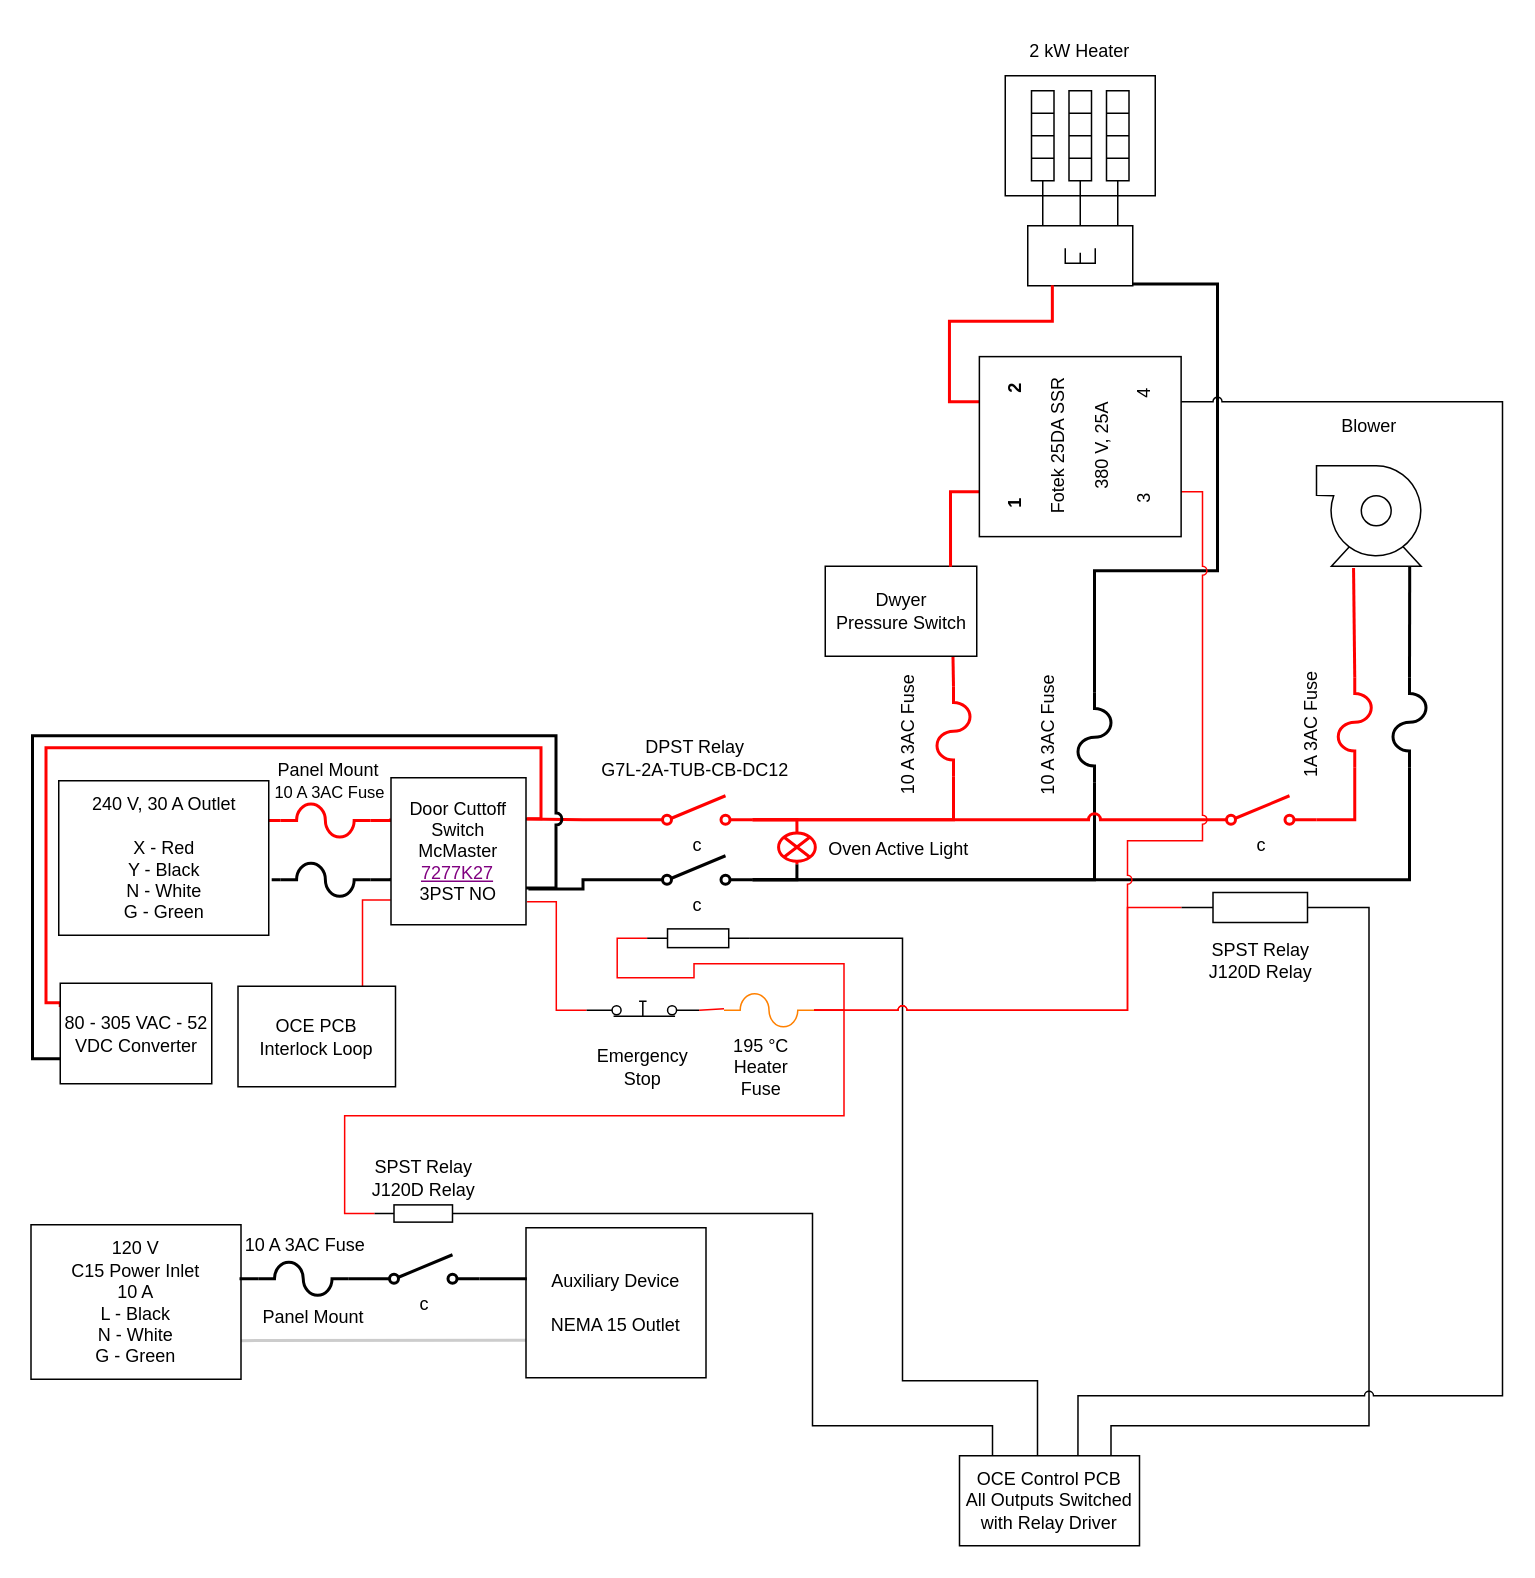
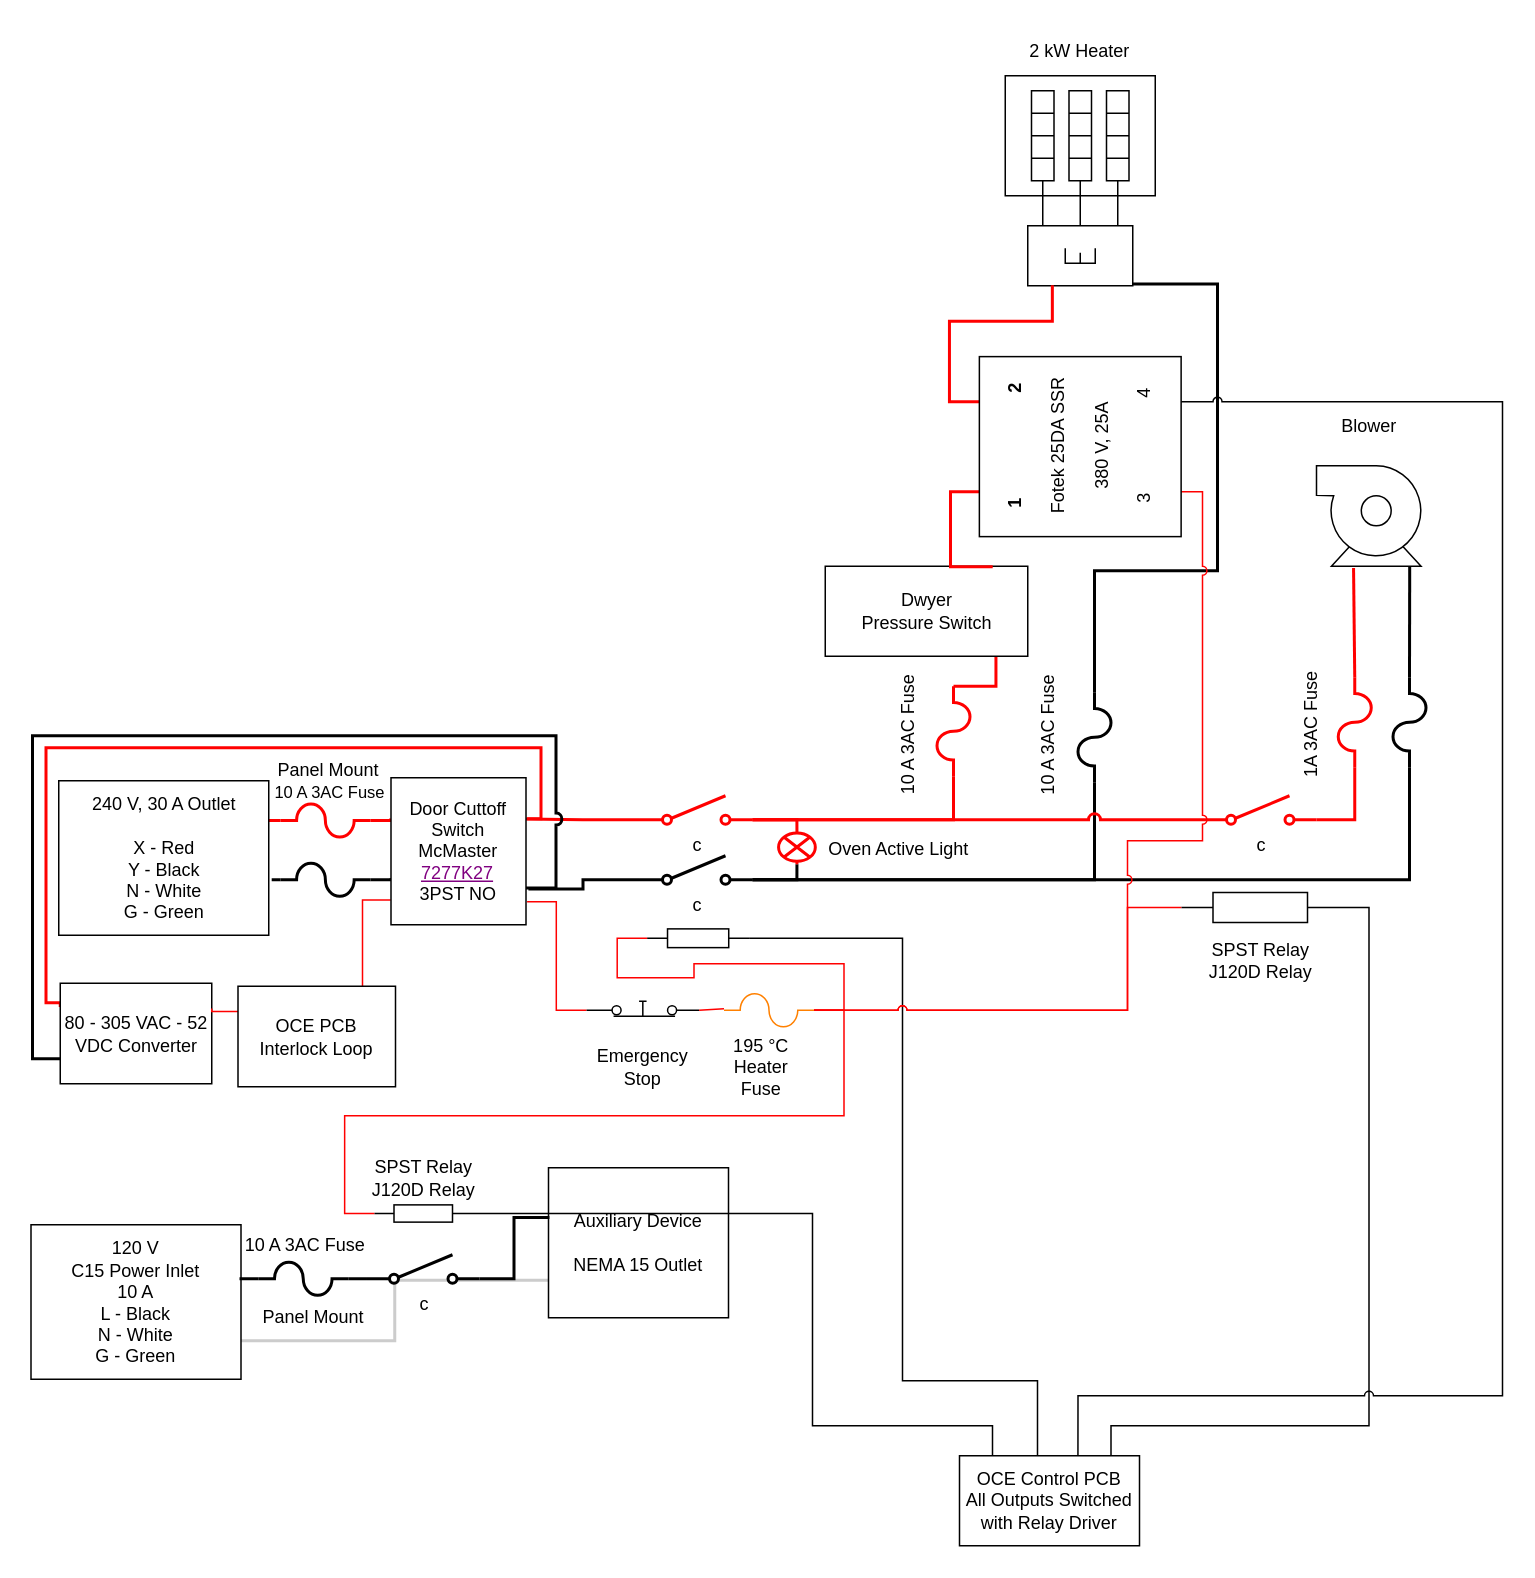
node "Dwyer Pressure Switch": size 152x90 -> 203x90
node "DPST Relay G7L-2A-TUB-CB-DC12": removed
edge "80 - 305 VAC - 52 VDC Converter" -- "OCE PCB Interlock Loop": added
node "Auxiliary Device NEMA 15 Outlet": moved (616, 1303) -> (638, 1243)
